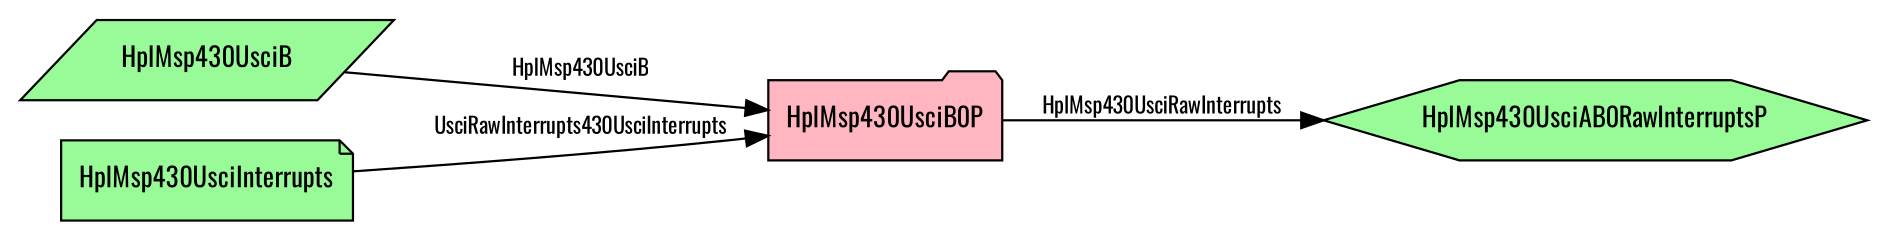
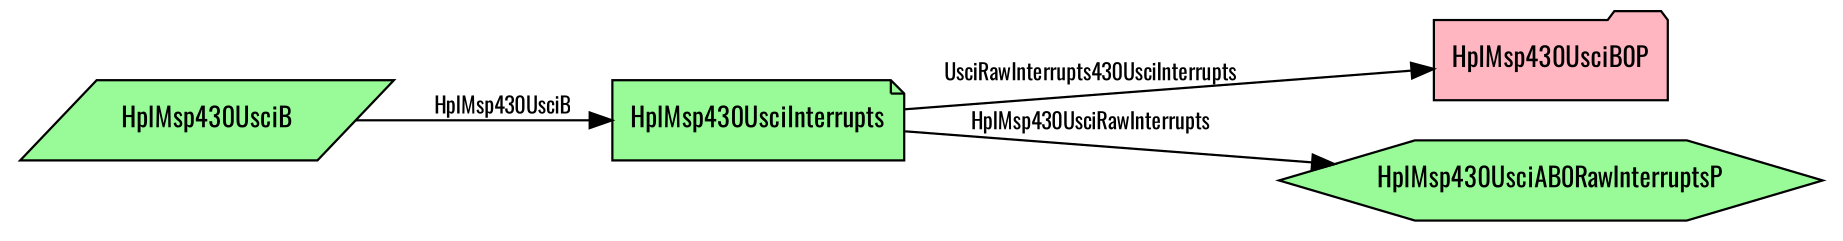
edge "HplMsp430UsciB" -> "HplMsp430UsciB0P": now "HplMsp430UsciB" -> "HplMsp430UsciInterrupts"
edge "HplMsp430UsciB0P" -> "HplMsp430UsciAB0RawInterruptsP": now "HplMsp430UsciInterrupts" -> "HplMsp430UsciAB0RawInterruptsP"
